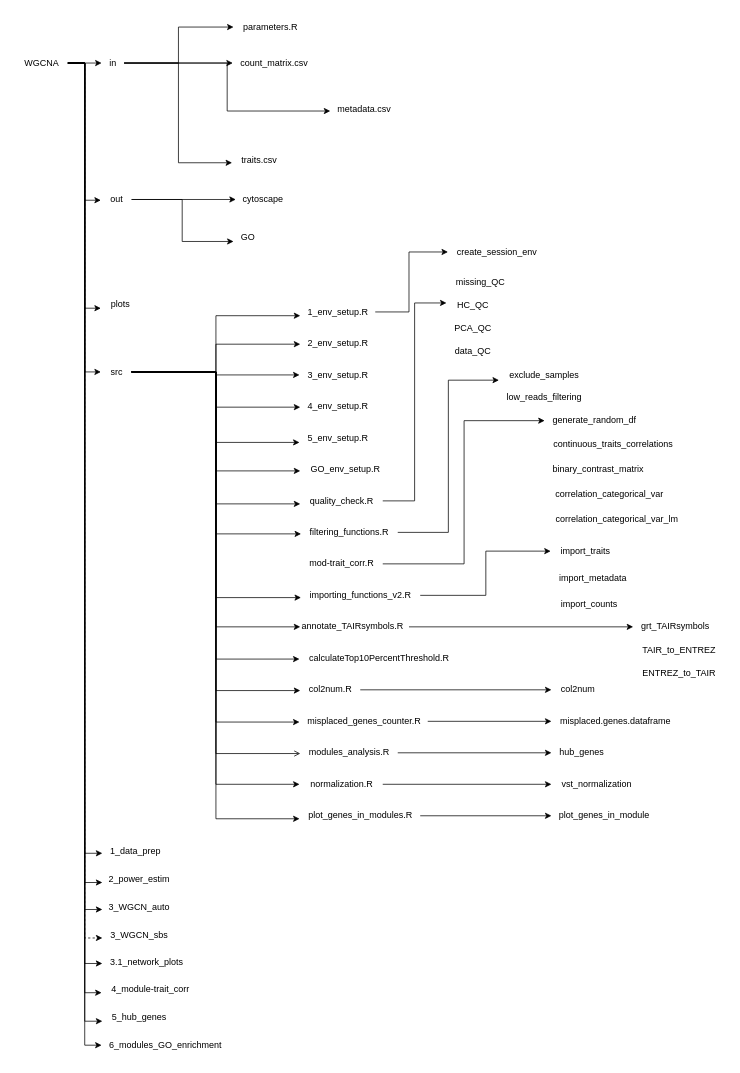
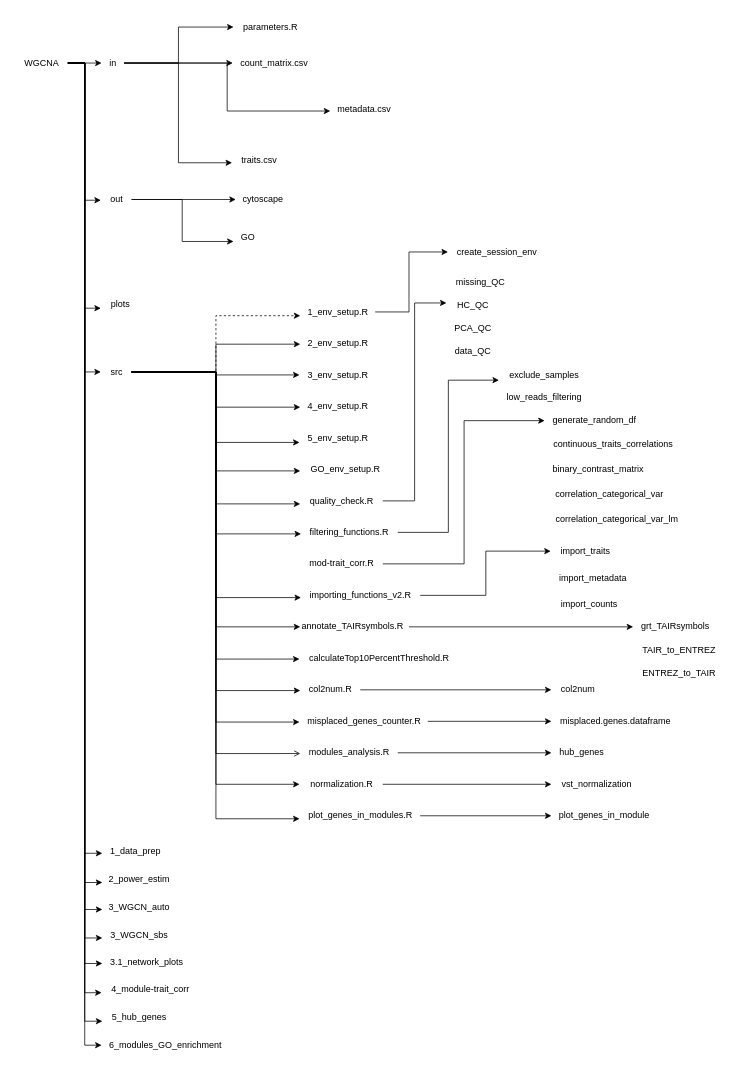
edge "src" -> "1_env_setup.R": style solid -> dashed
edge "WGCNA" -> "3_WGCN_sbs": style dashed -> solid
